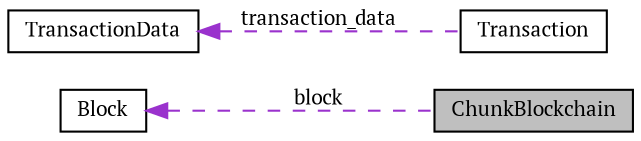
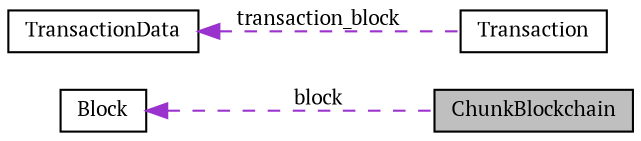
edge "Transaction" -> "TransactionData": label " transaction_data" -> " transaction_block"
